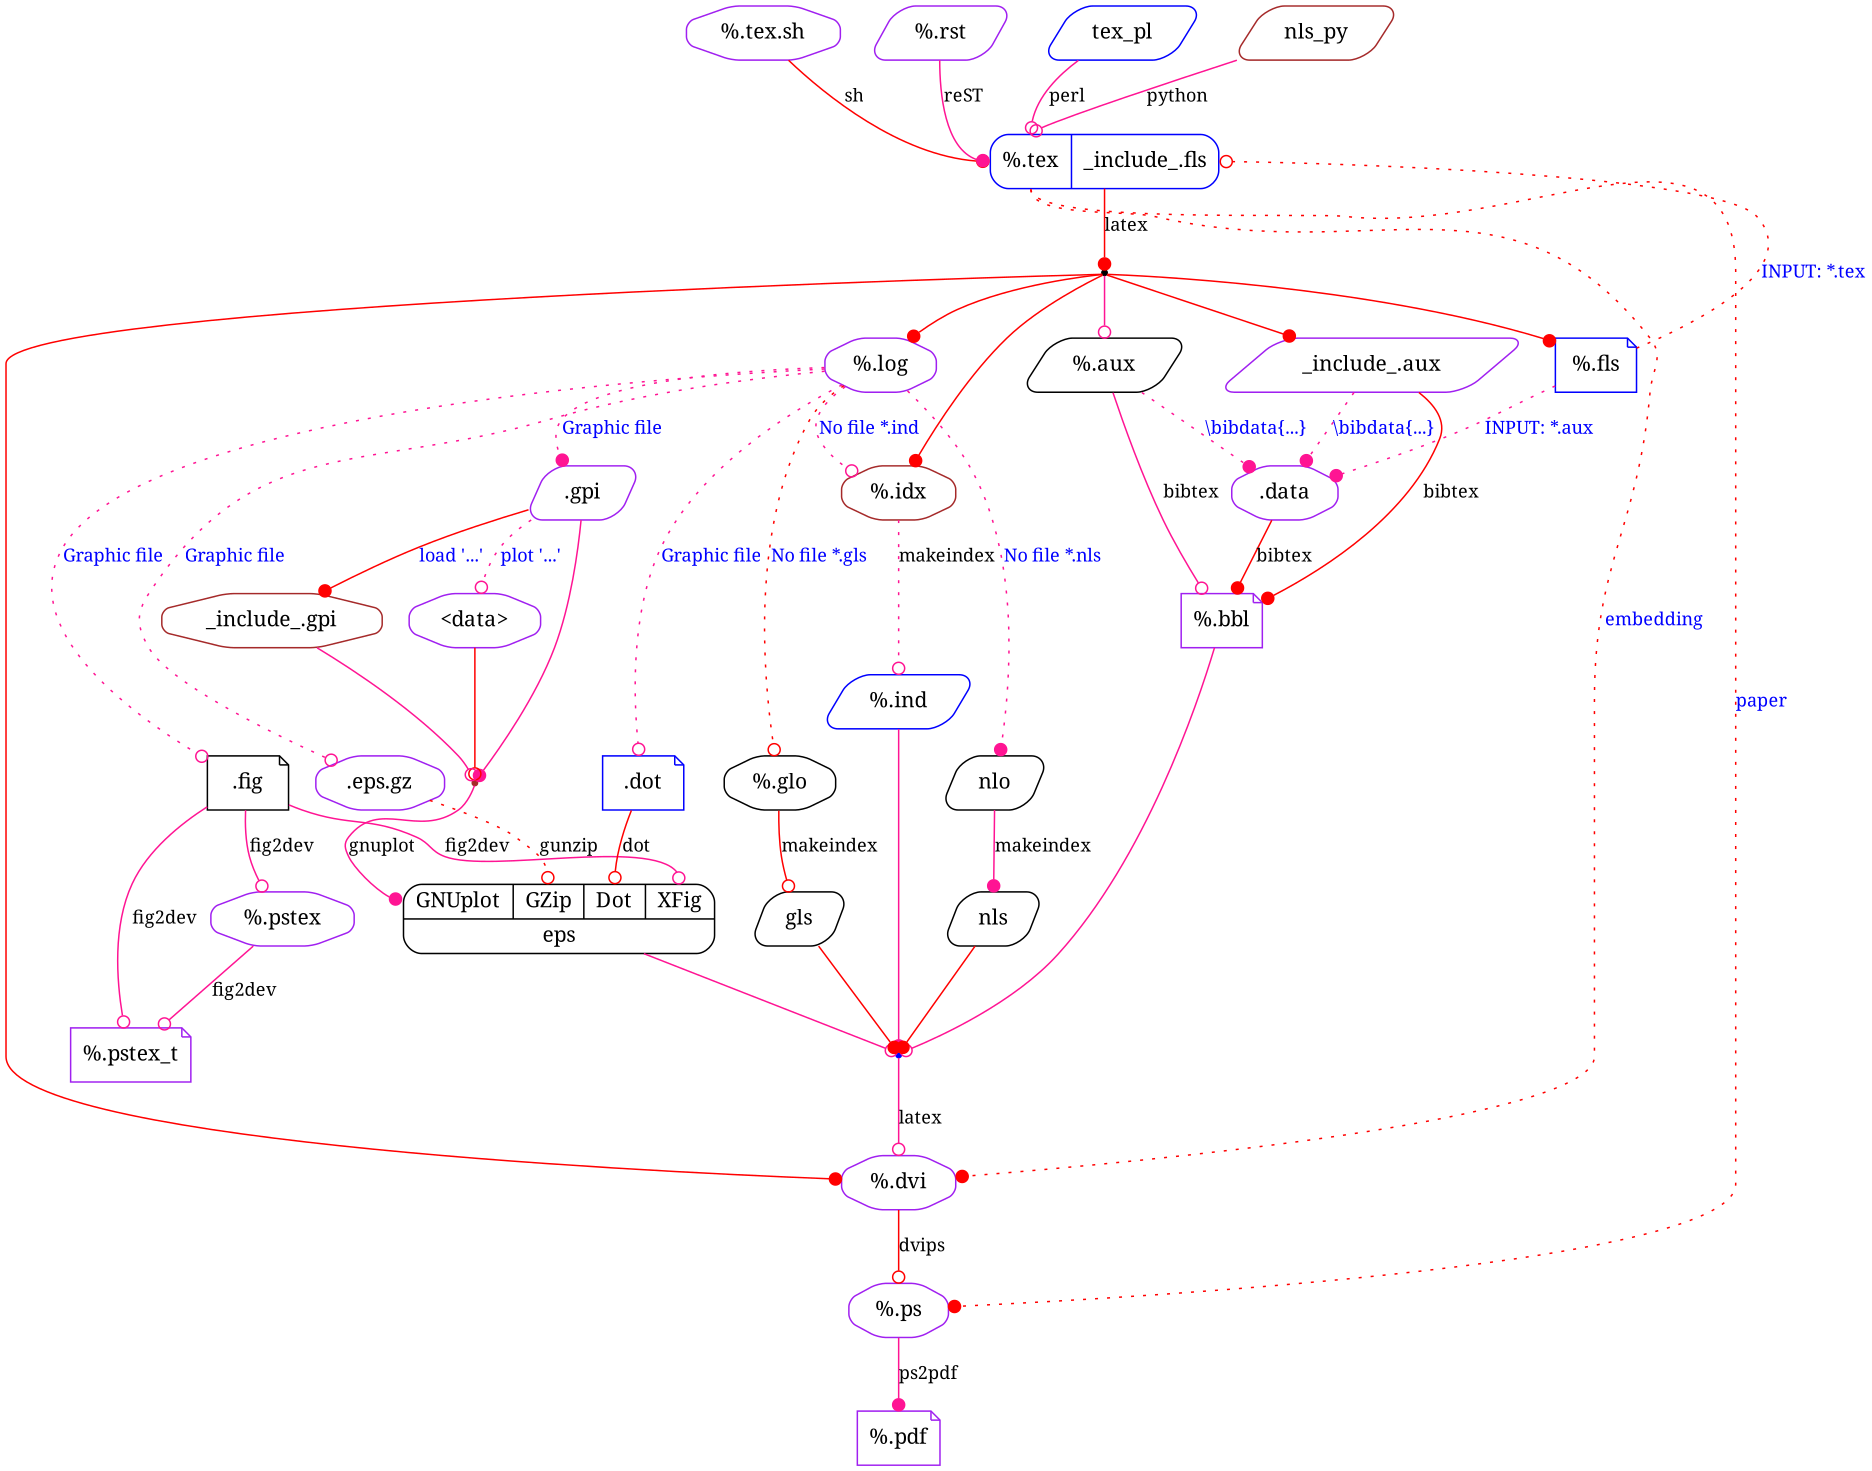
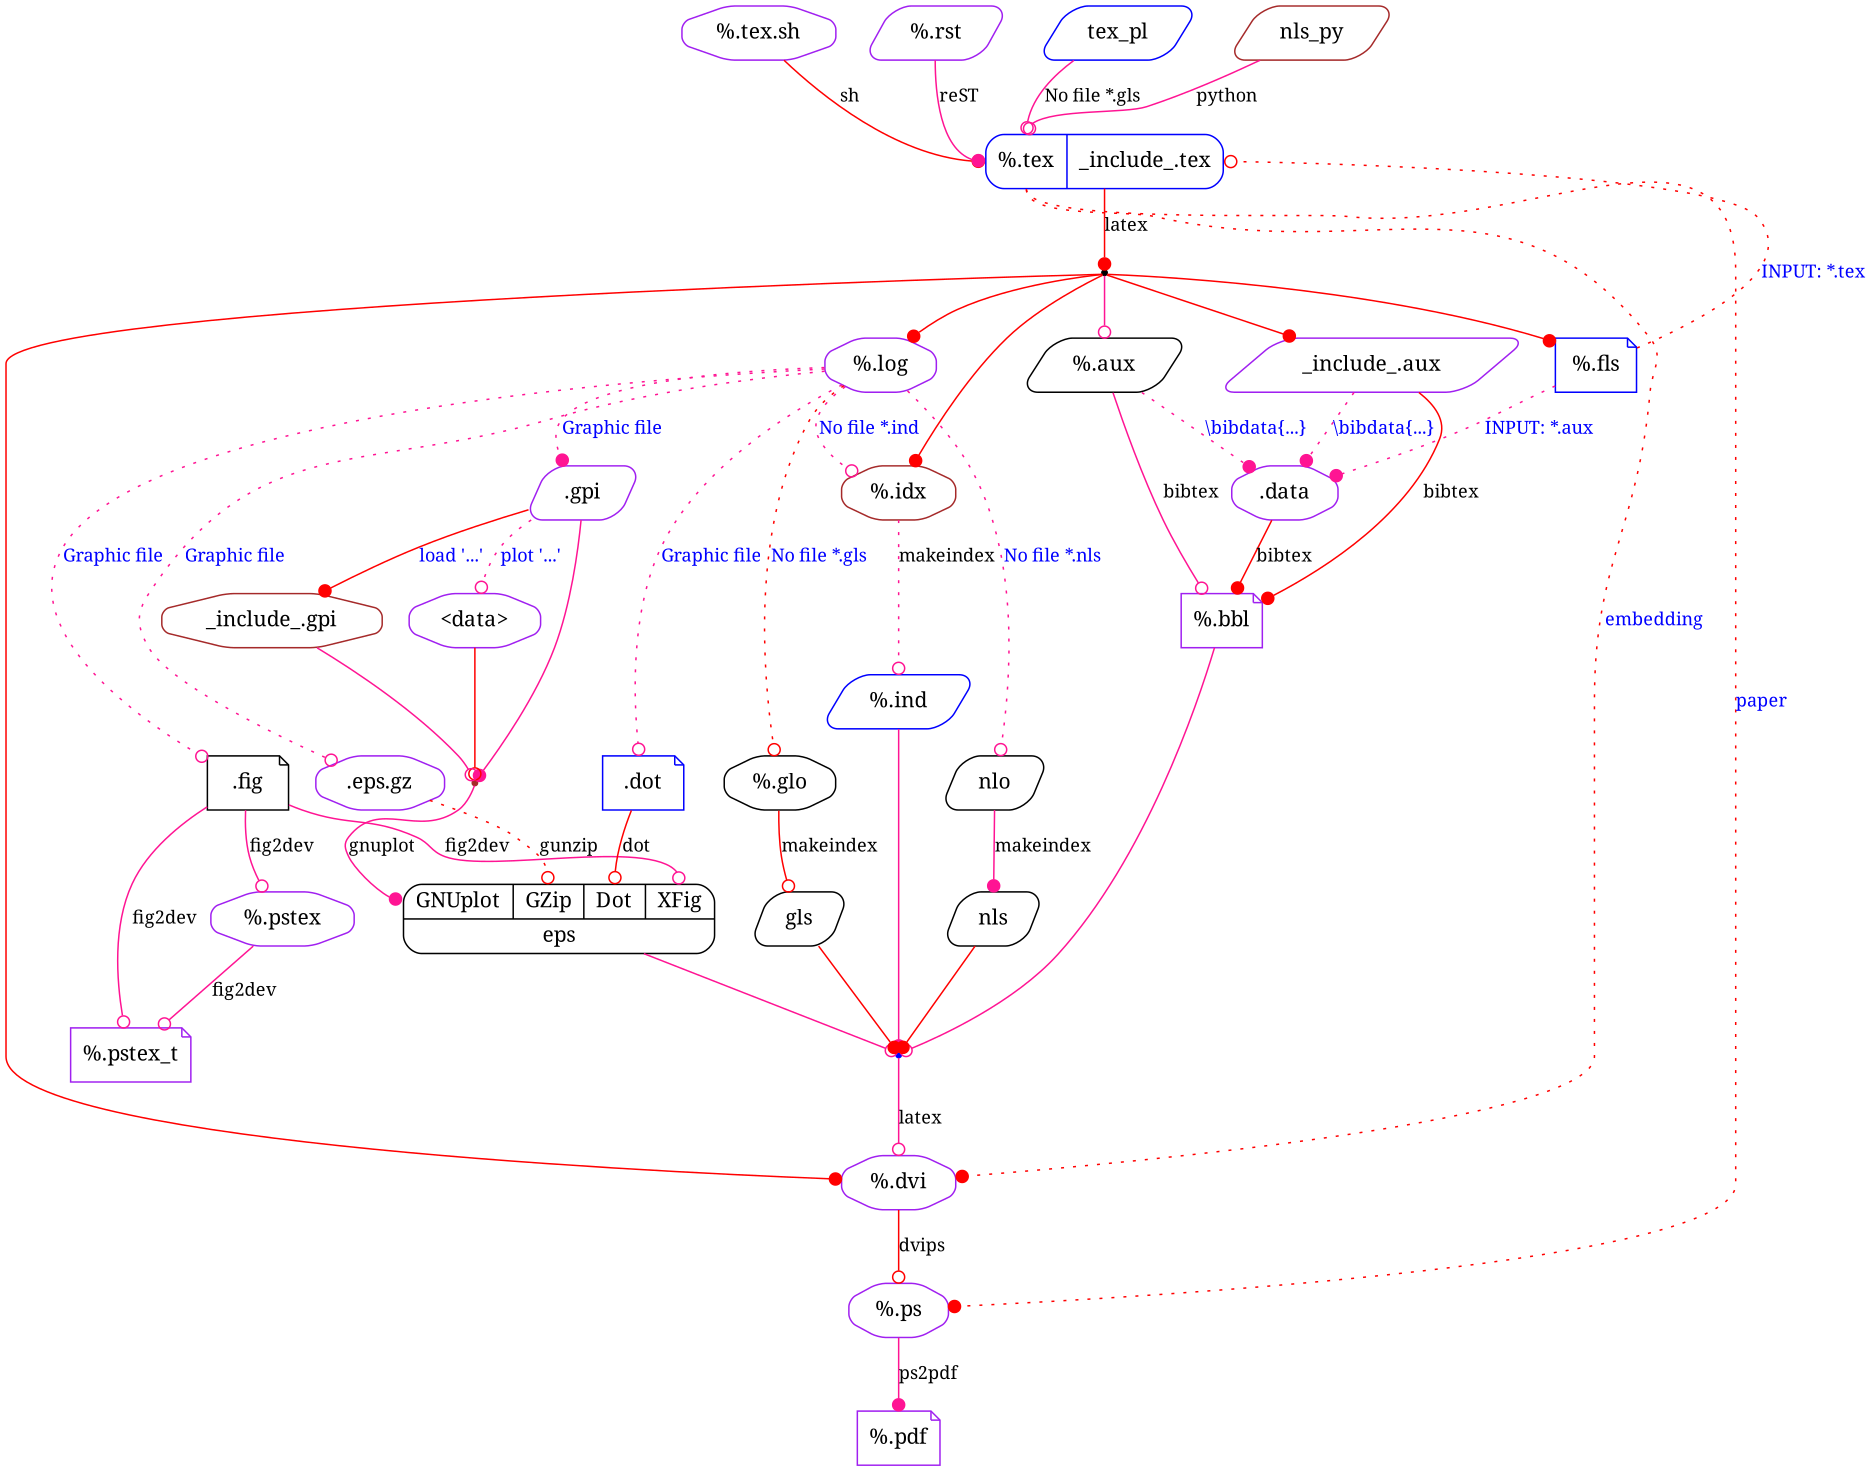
edge "tex_pl" -> "%.tex": label "perl" -> "No file *.gls"
node "%.tex": text "_include_.fls" -> "_include_.tex"
edge "%.log" -> "nlo": arrowhead dot -> odot
